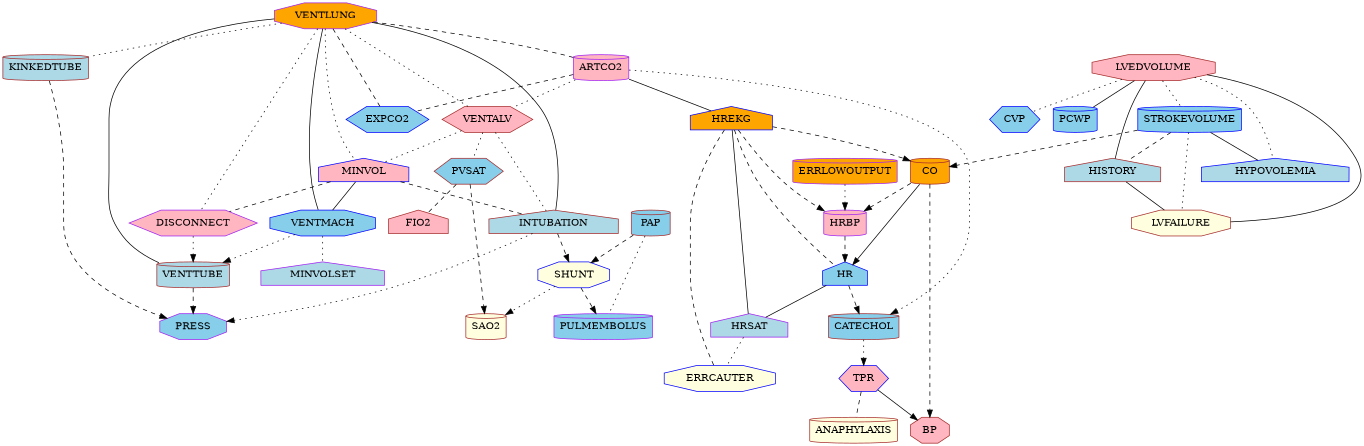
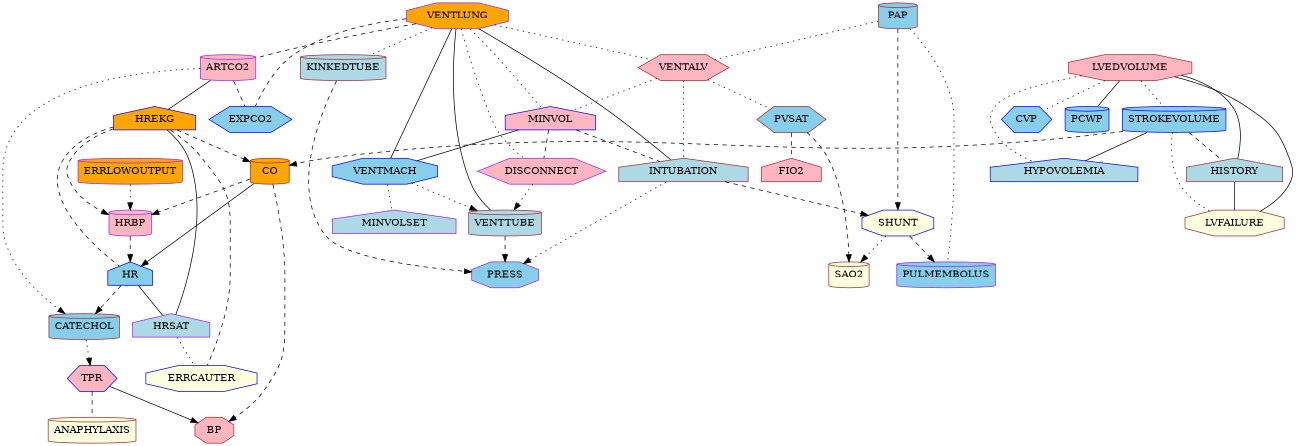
edge "ARTCO2" -- "VENTALV": now "PAP" -- "VENTALV"
